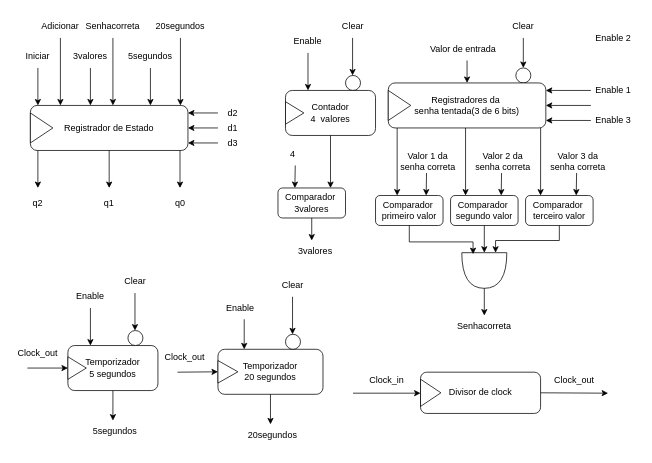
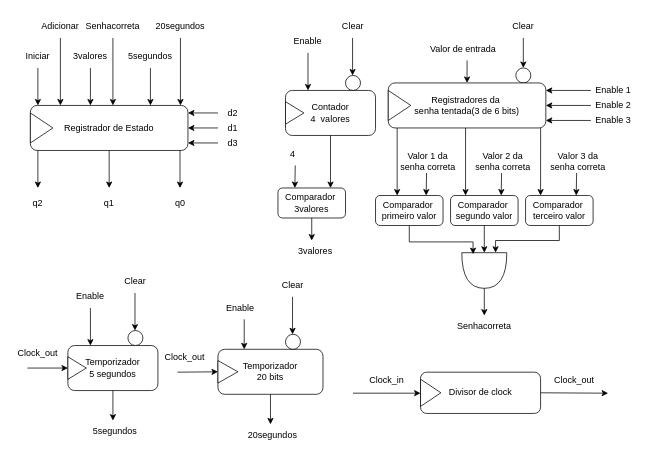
node "Enable 2": moved (613, 38) -> (613, 105)
node "Temporizador 20 segundos": label "Temporizador 20 segundos" -> "Temporizador 20 bits"
